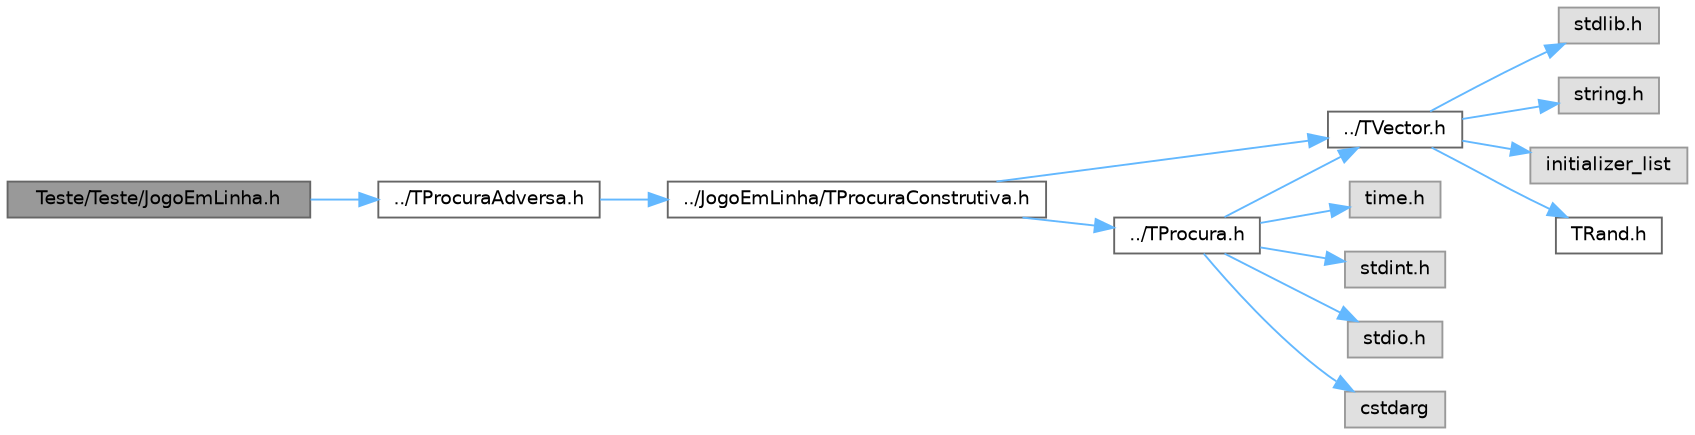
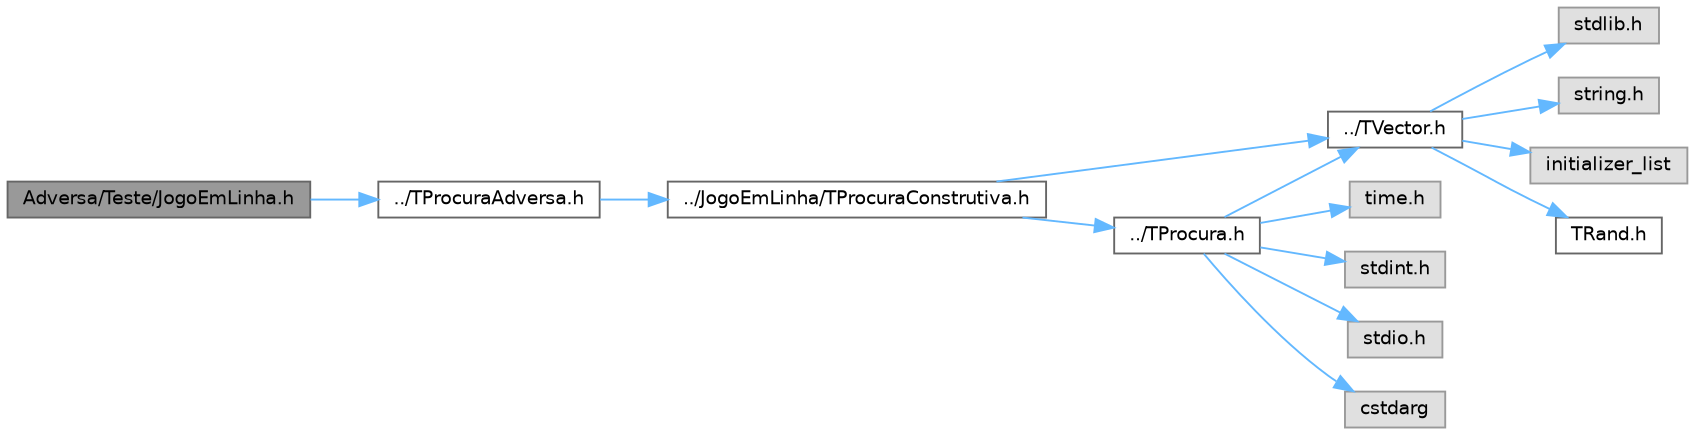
node "Teste/Teste/JogoEmLinha.h": label "Teste/Teste/JogoEmLinha.h" -> "Adversa/Teste/JogoEmLinha.h"
